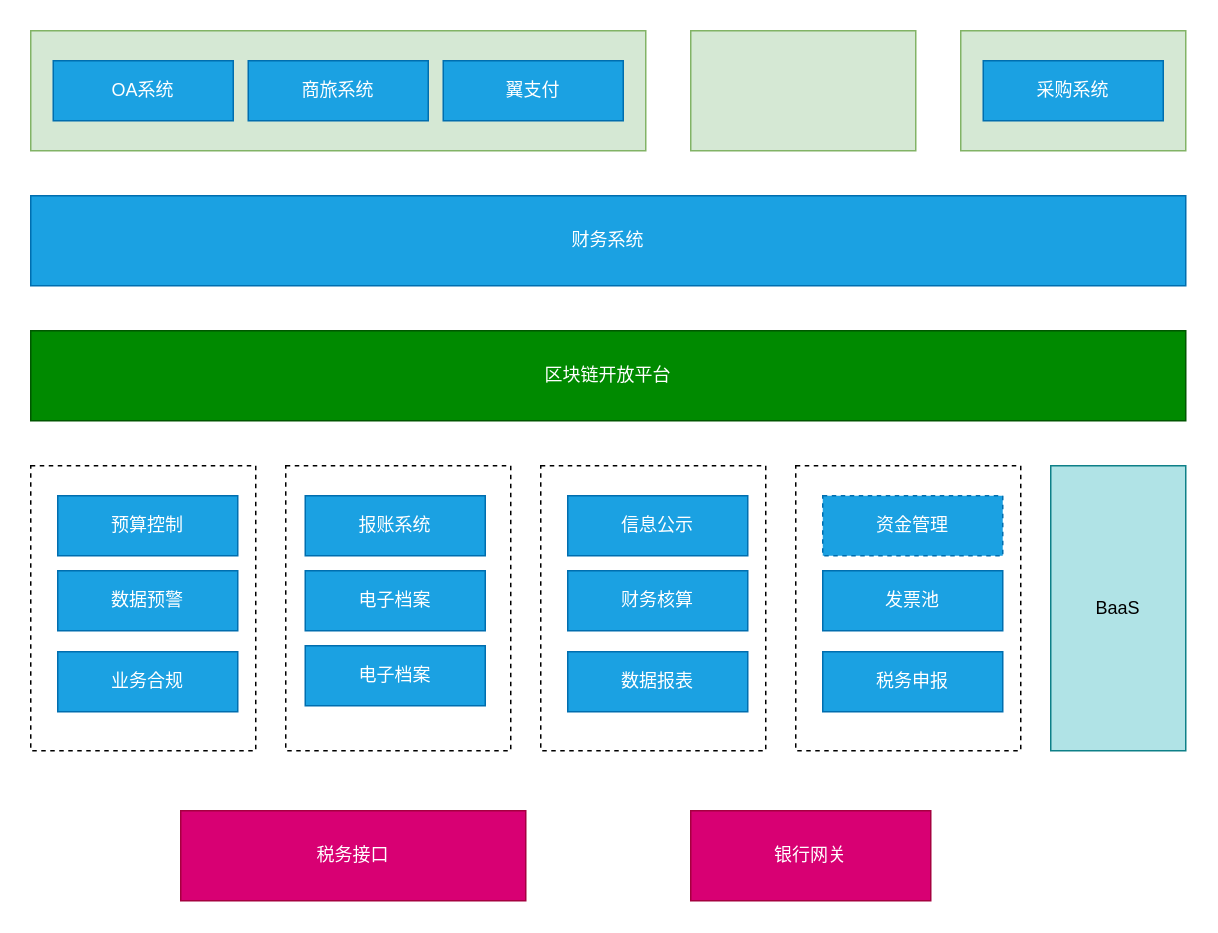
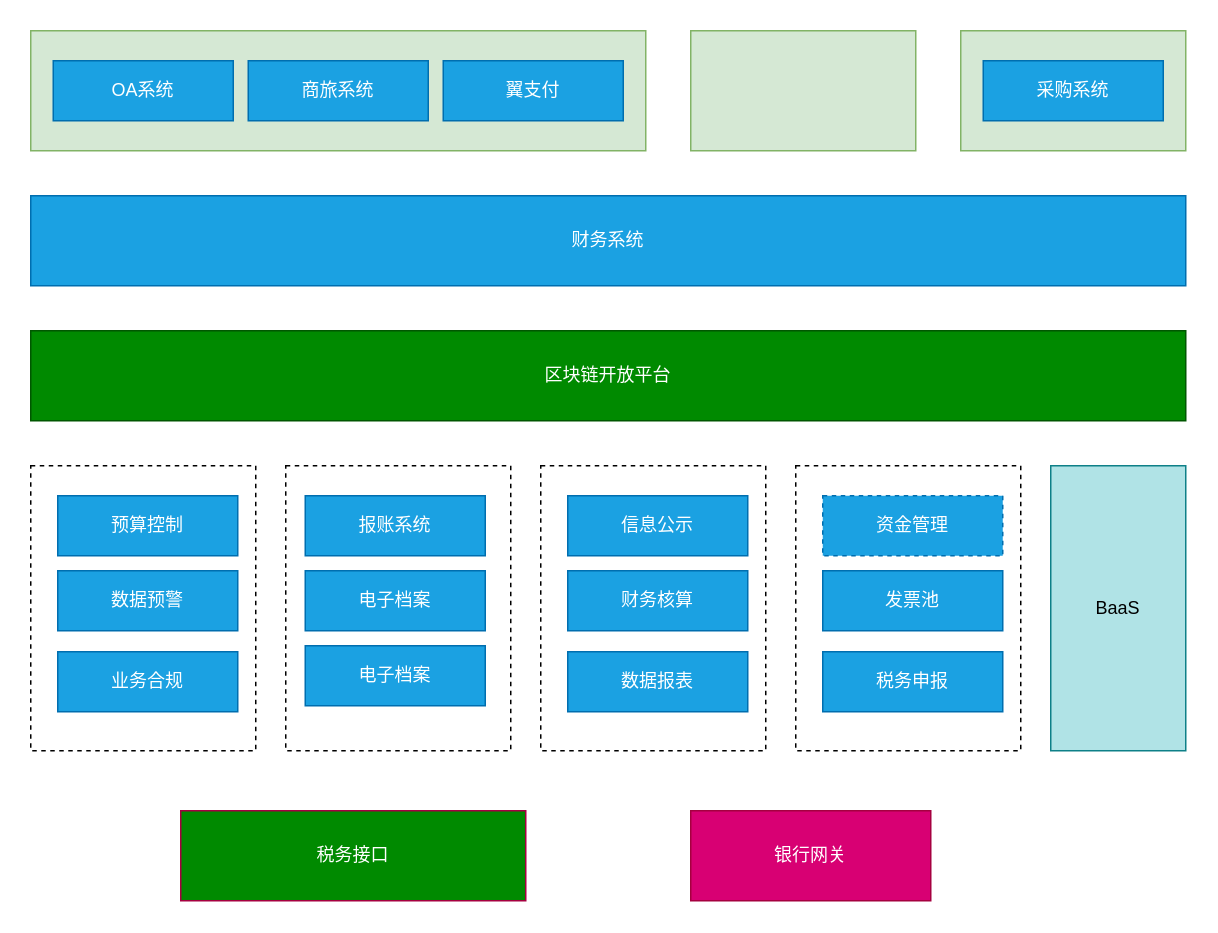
node "税务接口": fillcolor #d80073 -> #008a00
